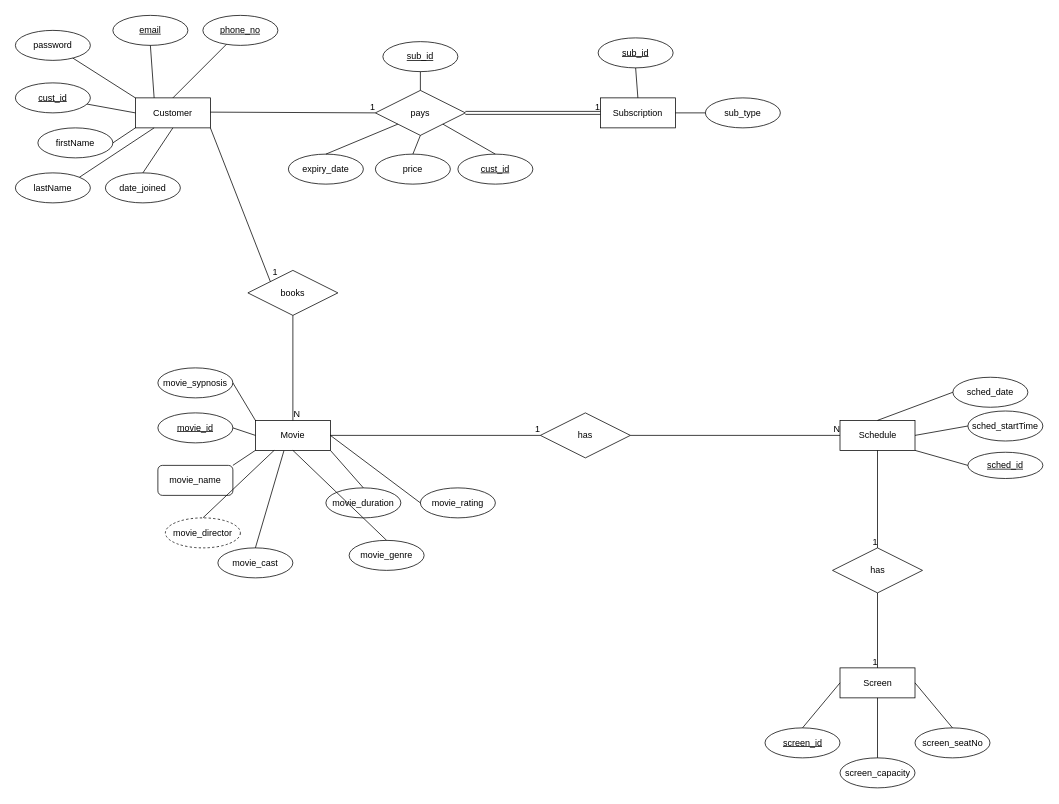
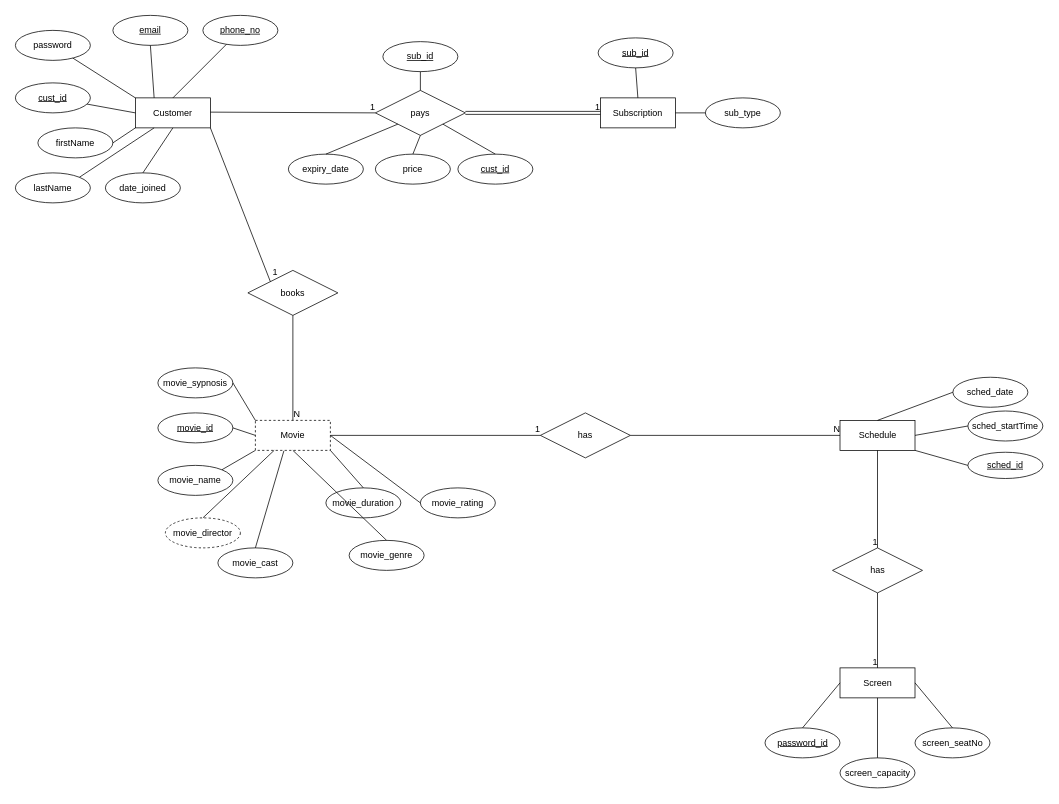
node "Movie": style solid -> dashed
node "movie_name": shape rounded rectangle -> ellipse
node "screen_id": label "screen_id" -> "password_id"
